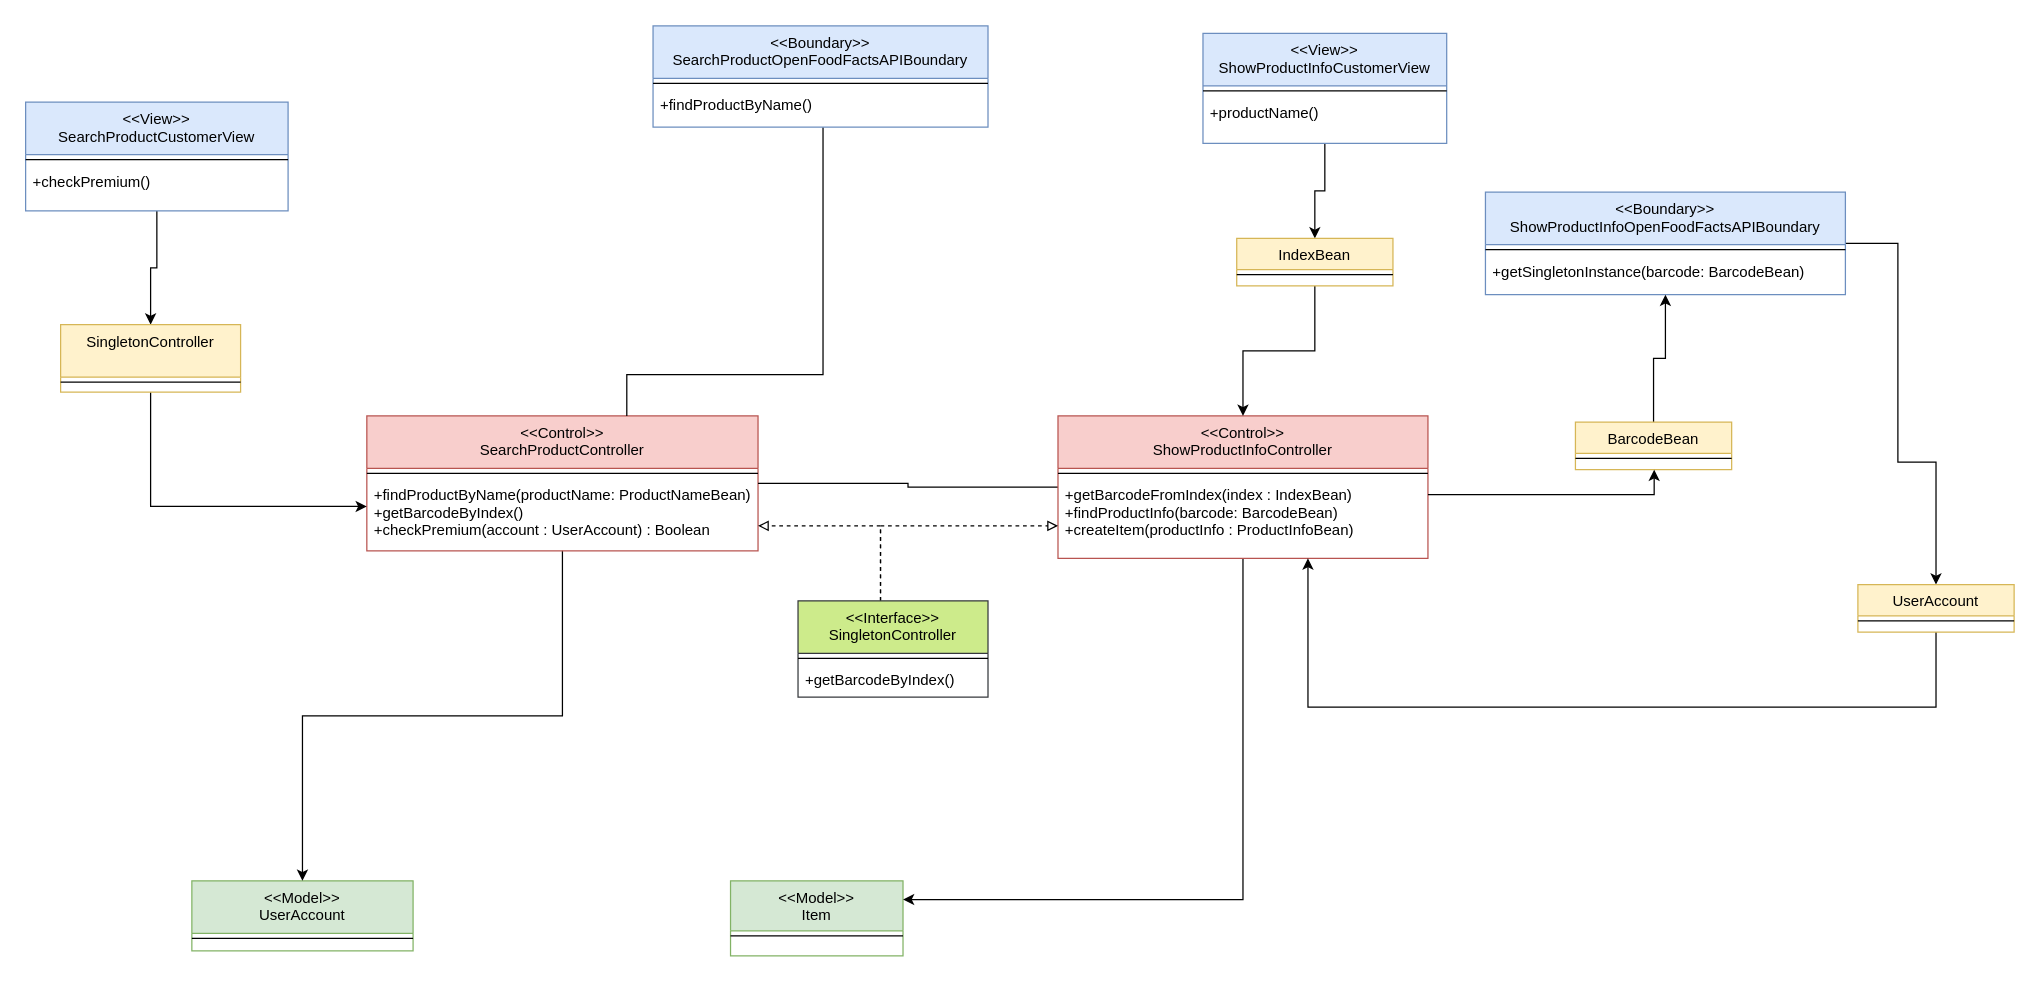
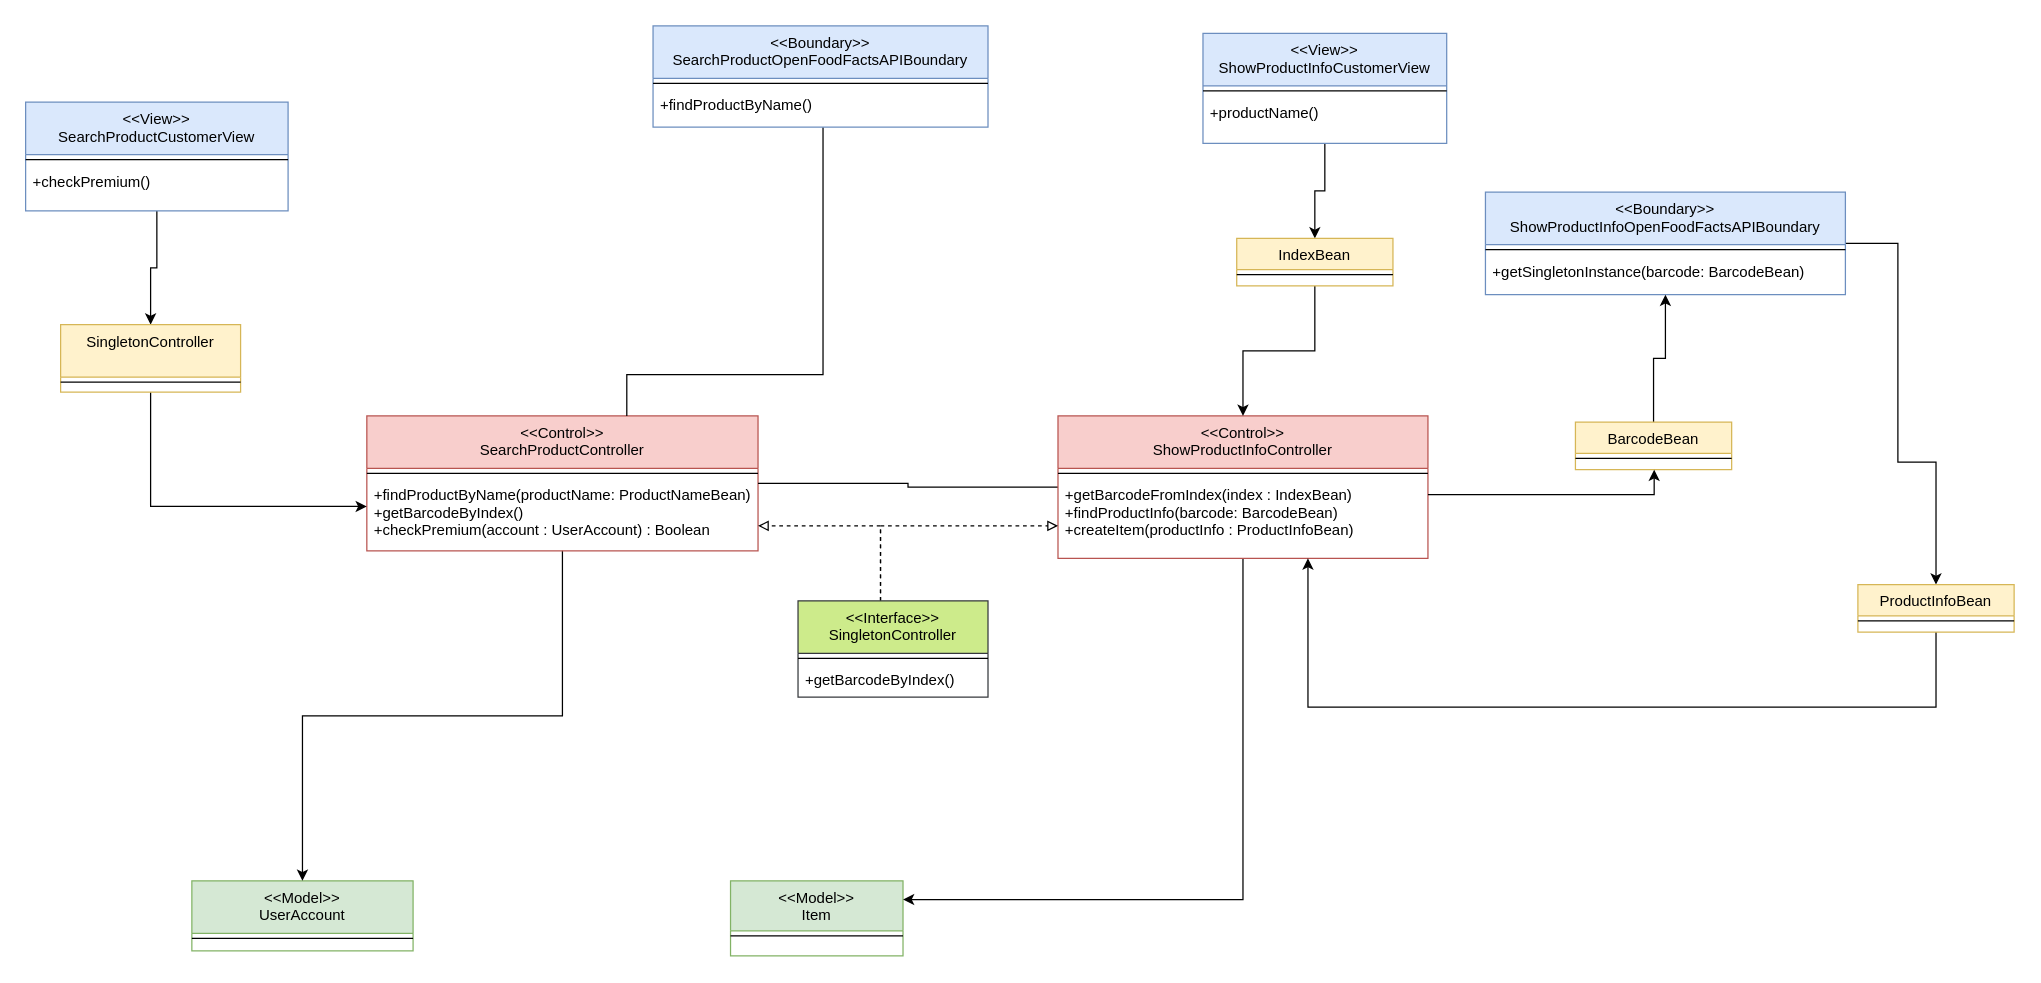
node "UserAccount": label "UserAccount" -> "ProductInfoBean"
